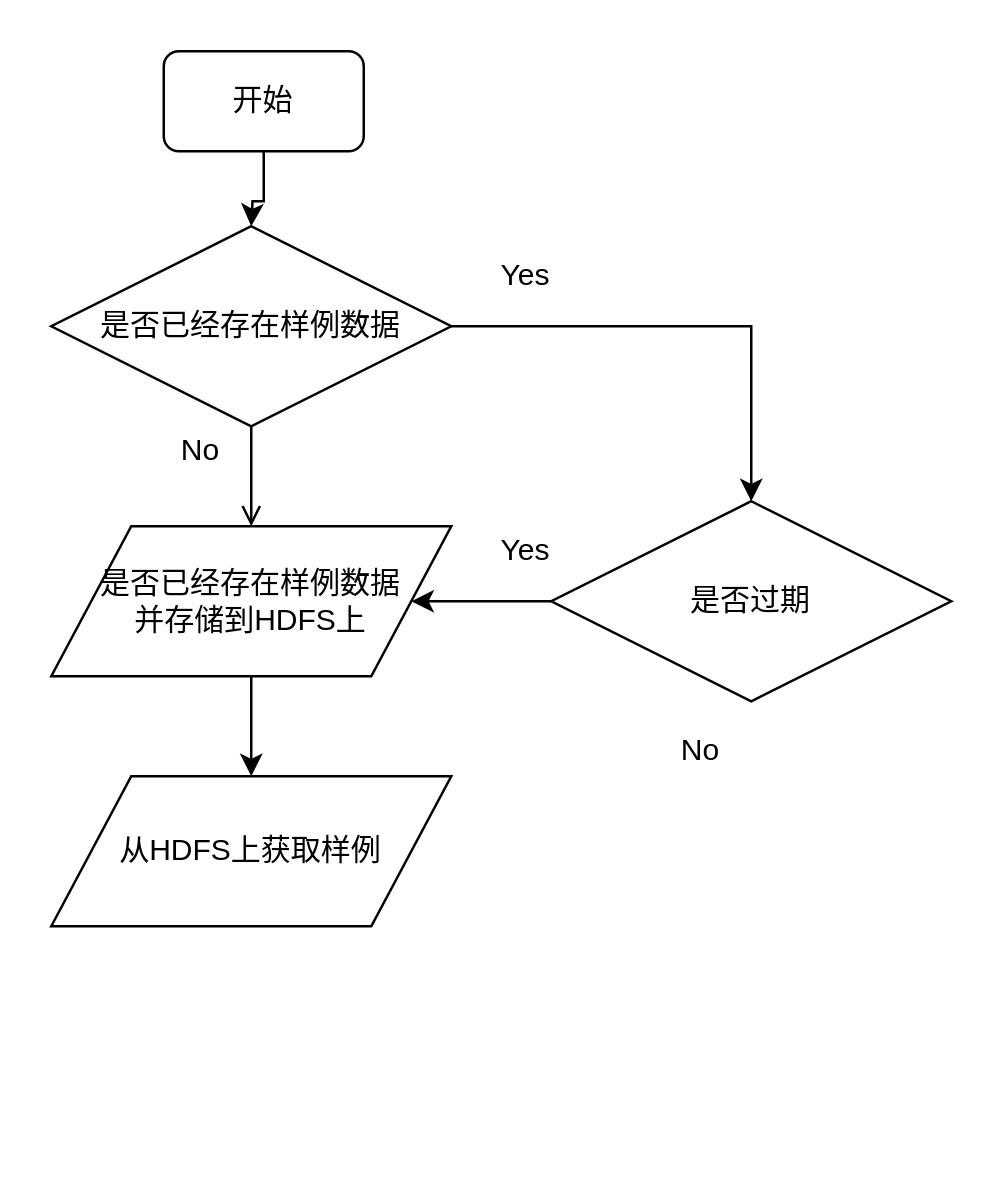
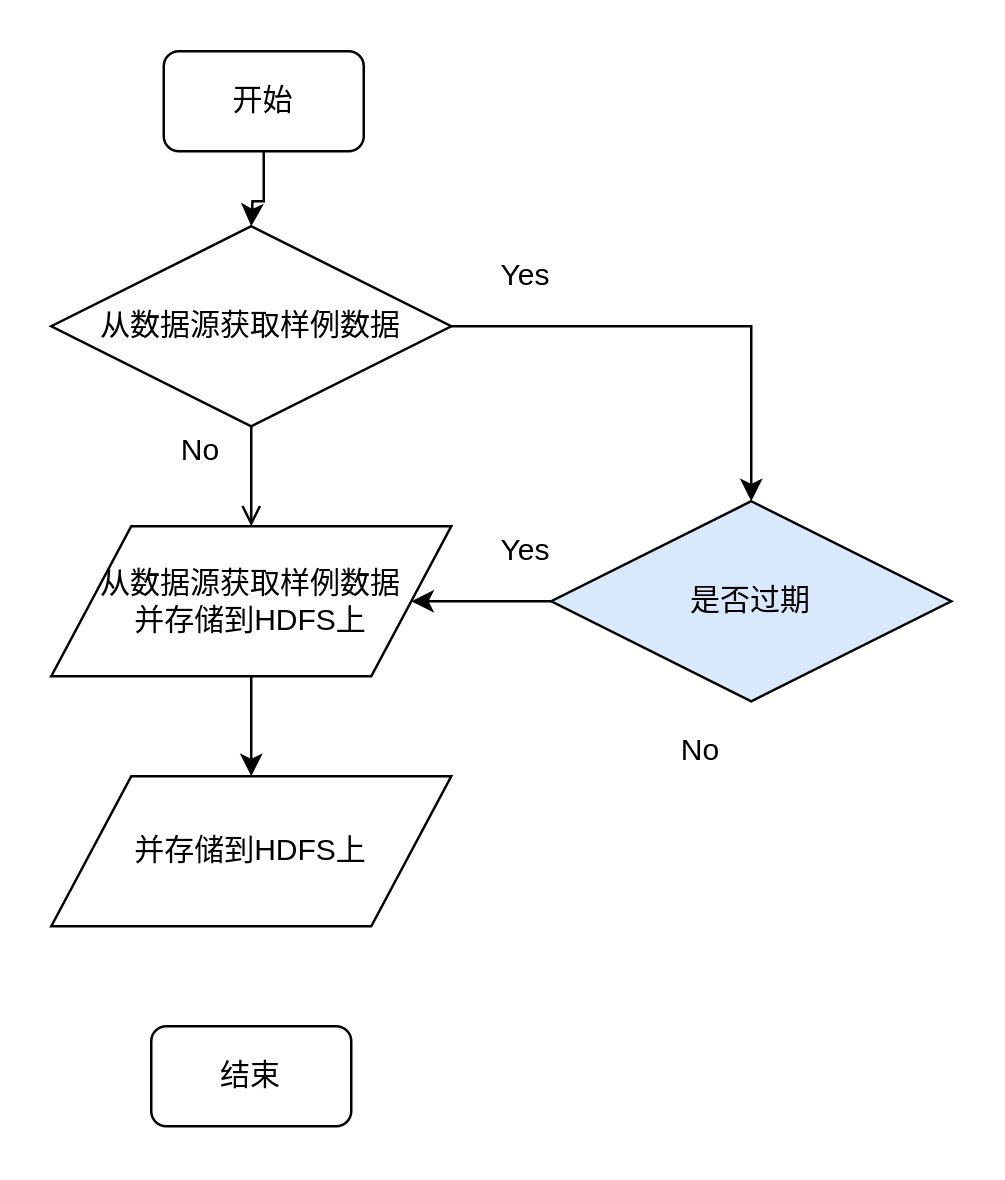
node "是否已经存在样例数据": label "是否已经存在样例数据" -> "从数据源获取样例数据"
node "是否已经存在样例数据 并存储到HDFS上": label "是否已经存在样例数据 并存储到HDFS上" -> "从数据源获取样例数据 并存储到HDFS上"
node "是否过期": fillcolor #ffffff -> #dae8fc
node "从HDFS上获取样例": label "从HDFS上获取样例" -> "并存储到HDFS上"
node "结束": added
